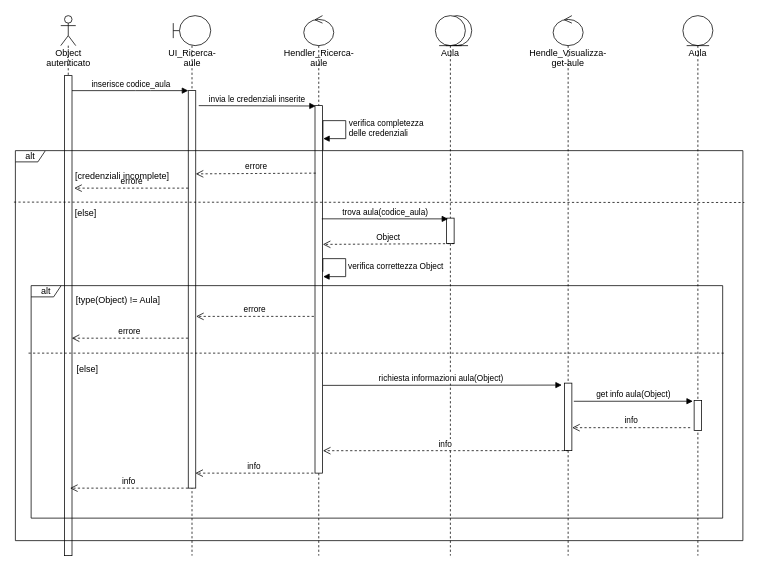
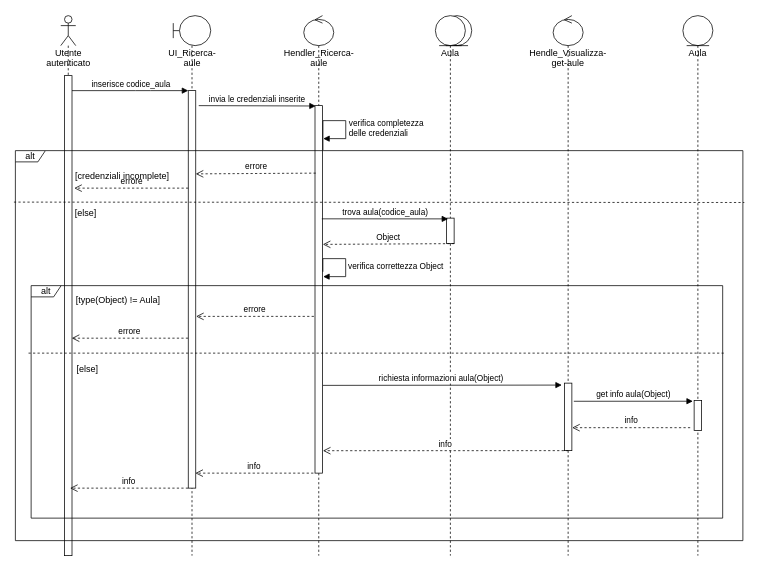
node "Object autenticato": label "Object autenticato" -> "Utente autenticato"
